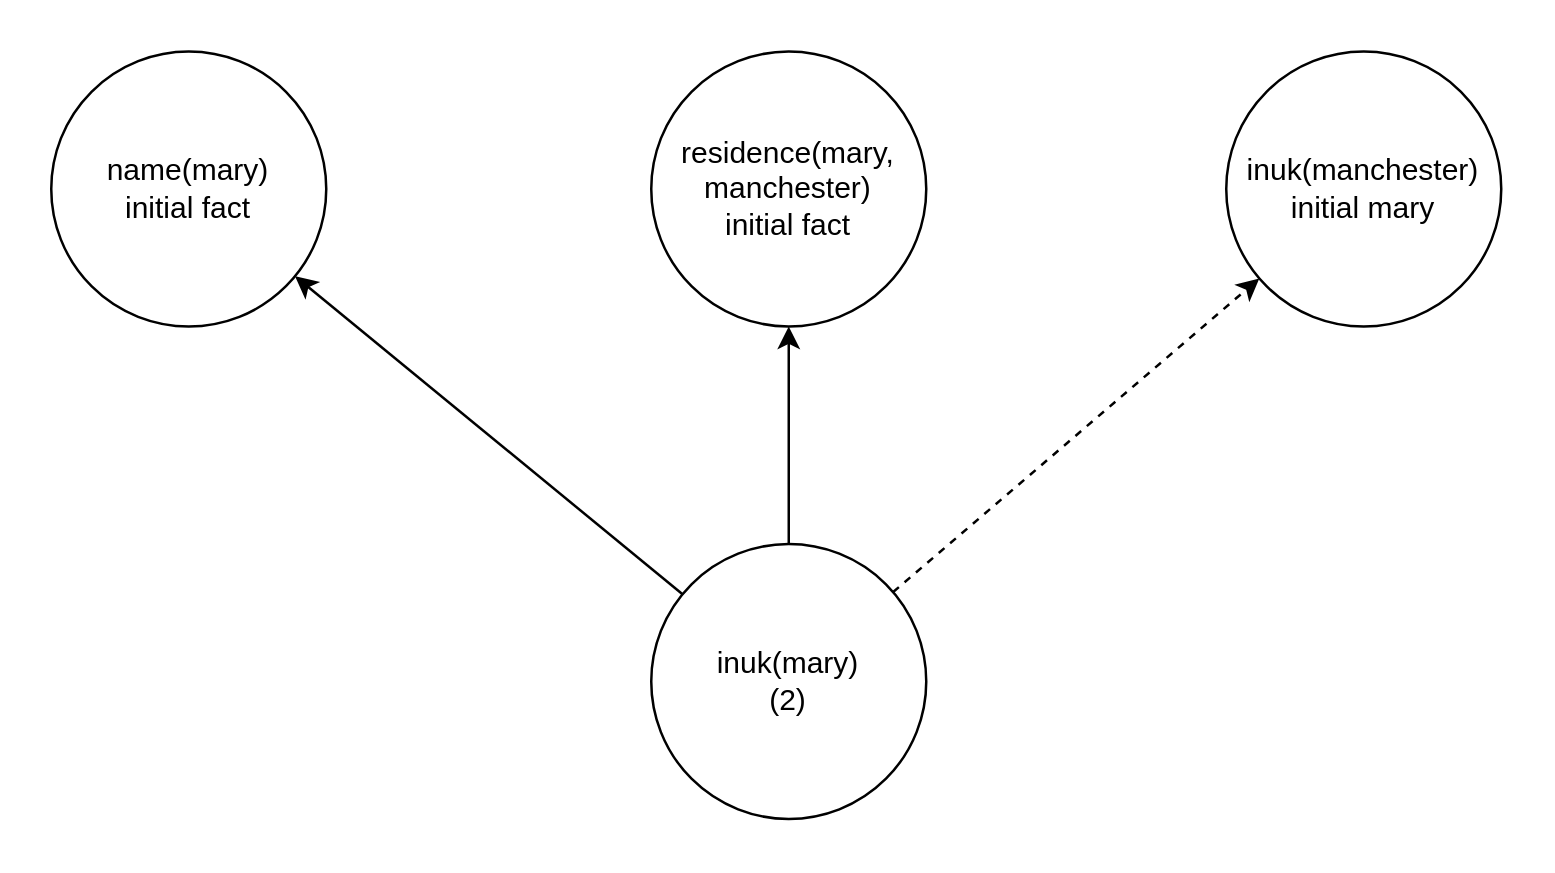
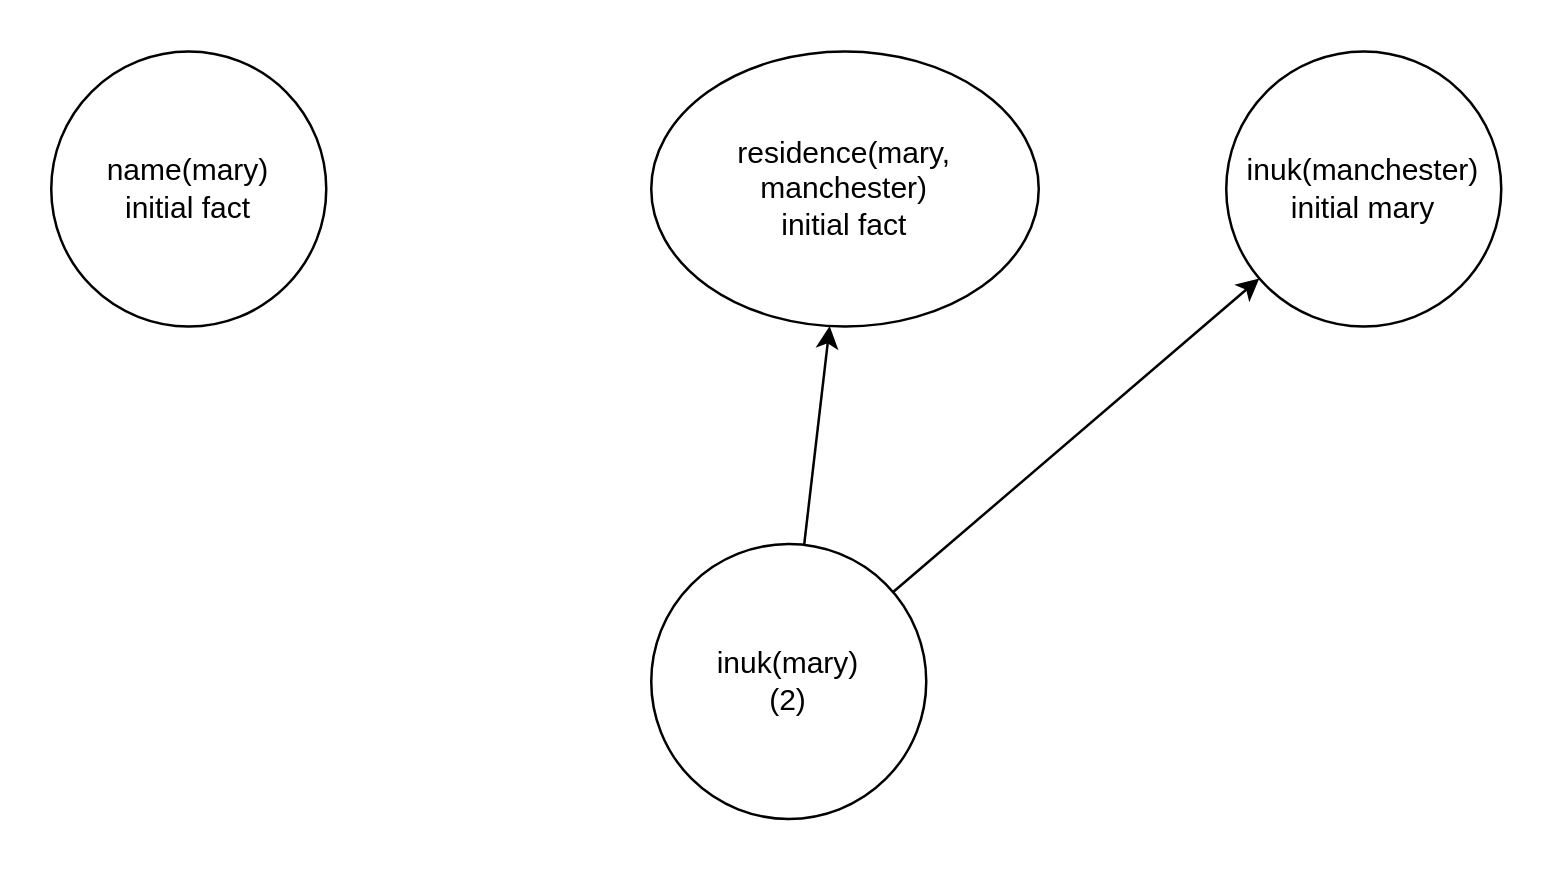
node "residence(mary, manchester) initial fact": size 275x275 -> 388x275
edge "inuk(mary) (2)" -> "inuk(manchester) initial mary": style dashed -> solid
edge "inuk(mary) (2)" -> "name(mary) initial fact": removed
